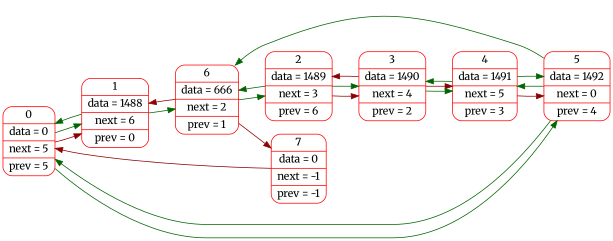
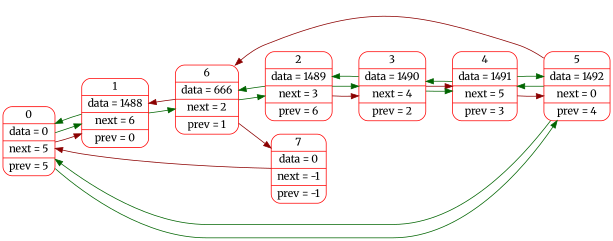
edge "5" -> "6": color darkgreen -> darkred
edge "3" -> "2": color darkred -> darkgreen
